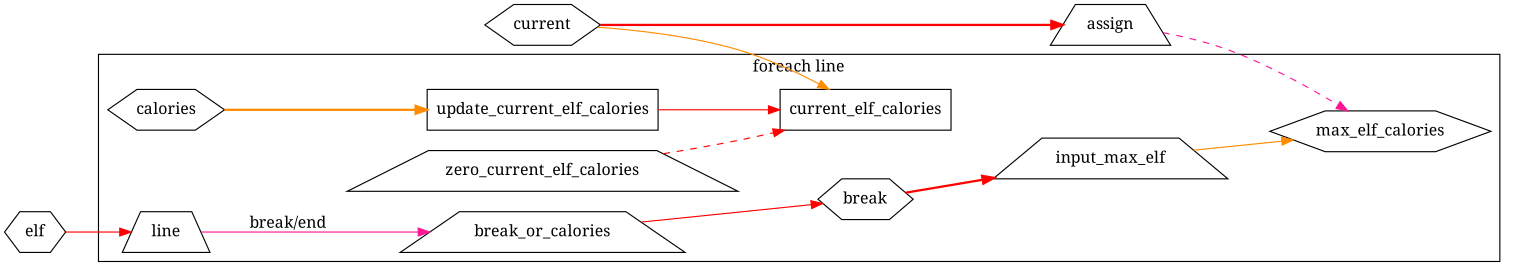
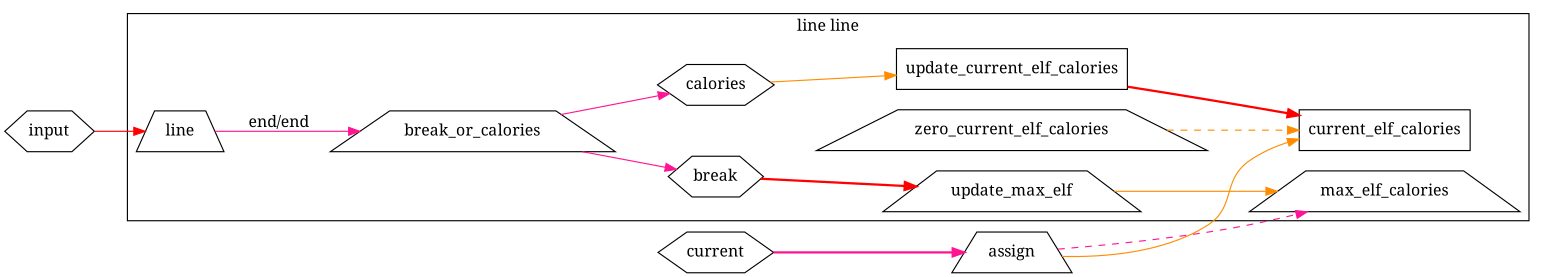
edge "current" -> "assign": color red -> deeppink
edge "current" -> "current_elf_calories": now "assign" -> "current_elf_calories"
cluster "foreach line": label "foreach line" -> "line line"
edge "break_or_calories" -> "calories": added
edge "calories" -> "update_current_elf_calories": style bold -> solid
edge "update_current_elf_calories" -> "current_elf_calories": style solid -> bold
node "max_elf_calories": shape hexagon -> trapezium
edge "zero_current_elf_calories" -> "current_elf_calories": color red -> darkorange
node "input_max_elf": label "input_max_elf" -> "update_max_elf"
edge "break_or_calories" -> "break": color red -> deeppink
edge "line" -> "break_or_calories": label " break/end" -> " end/end"
node "elf": label "elf" -> "input"
